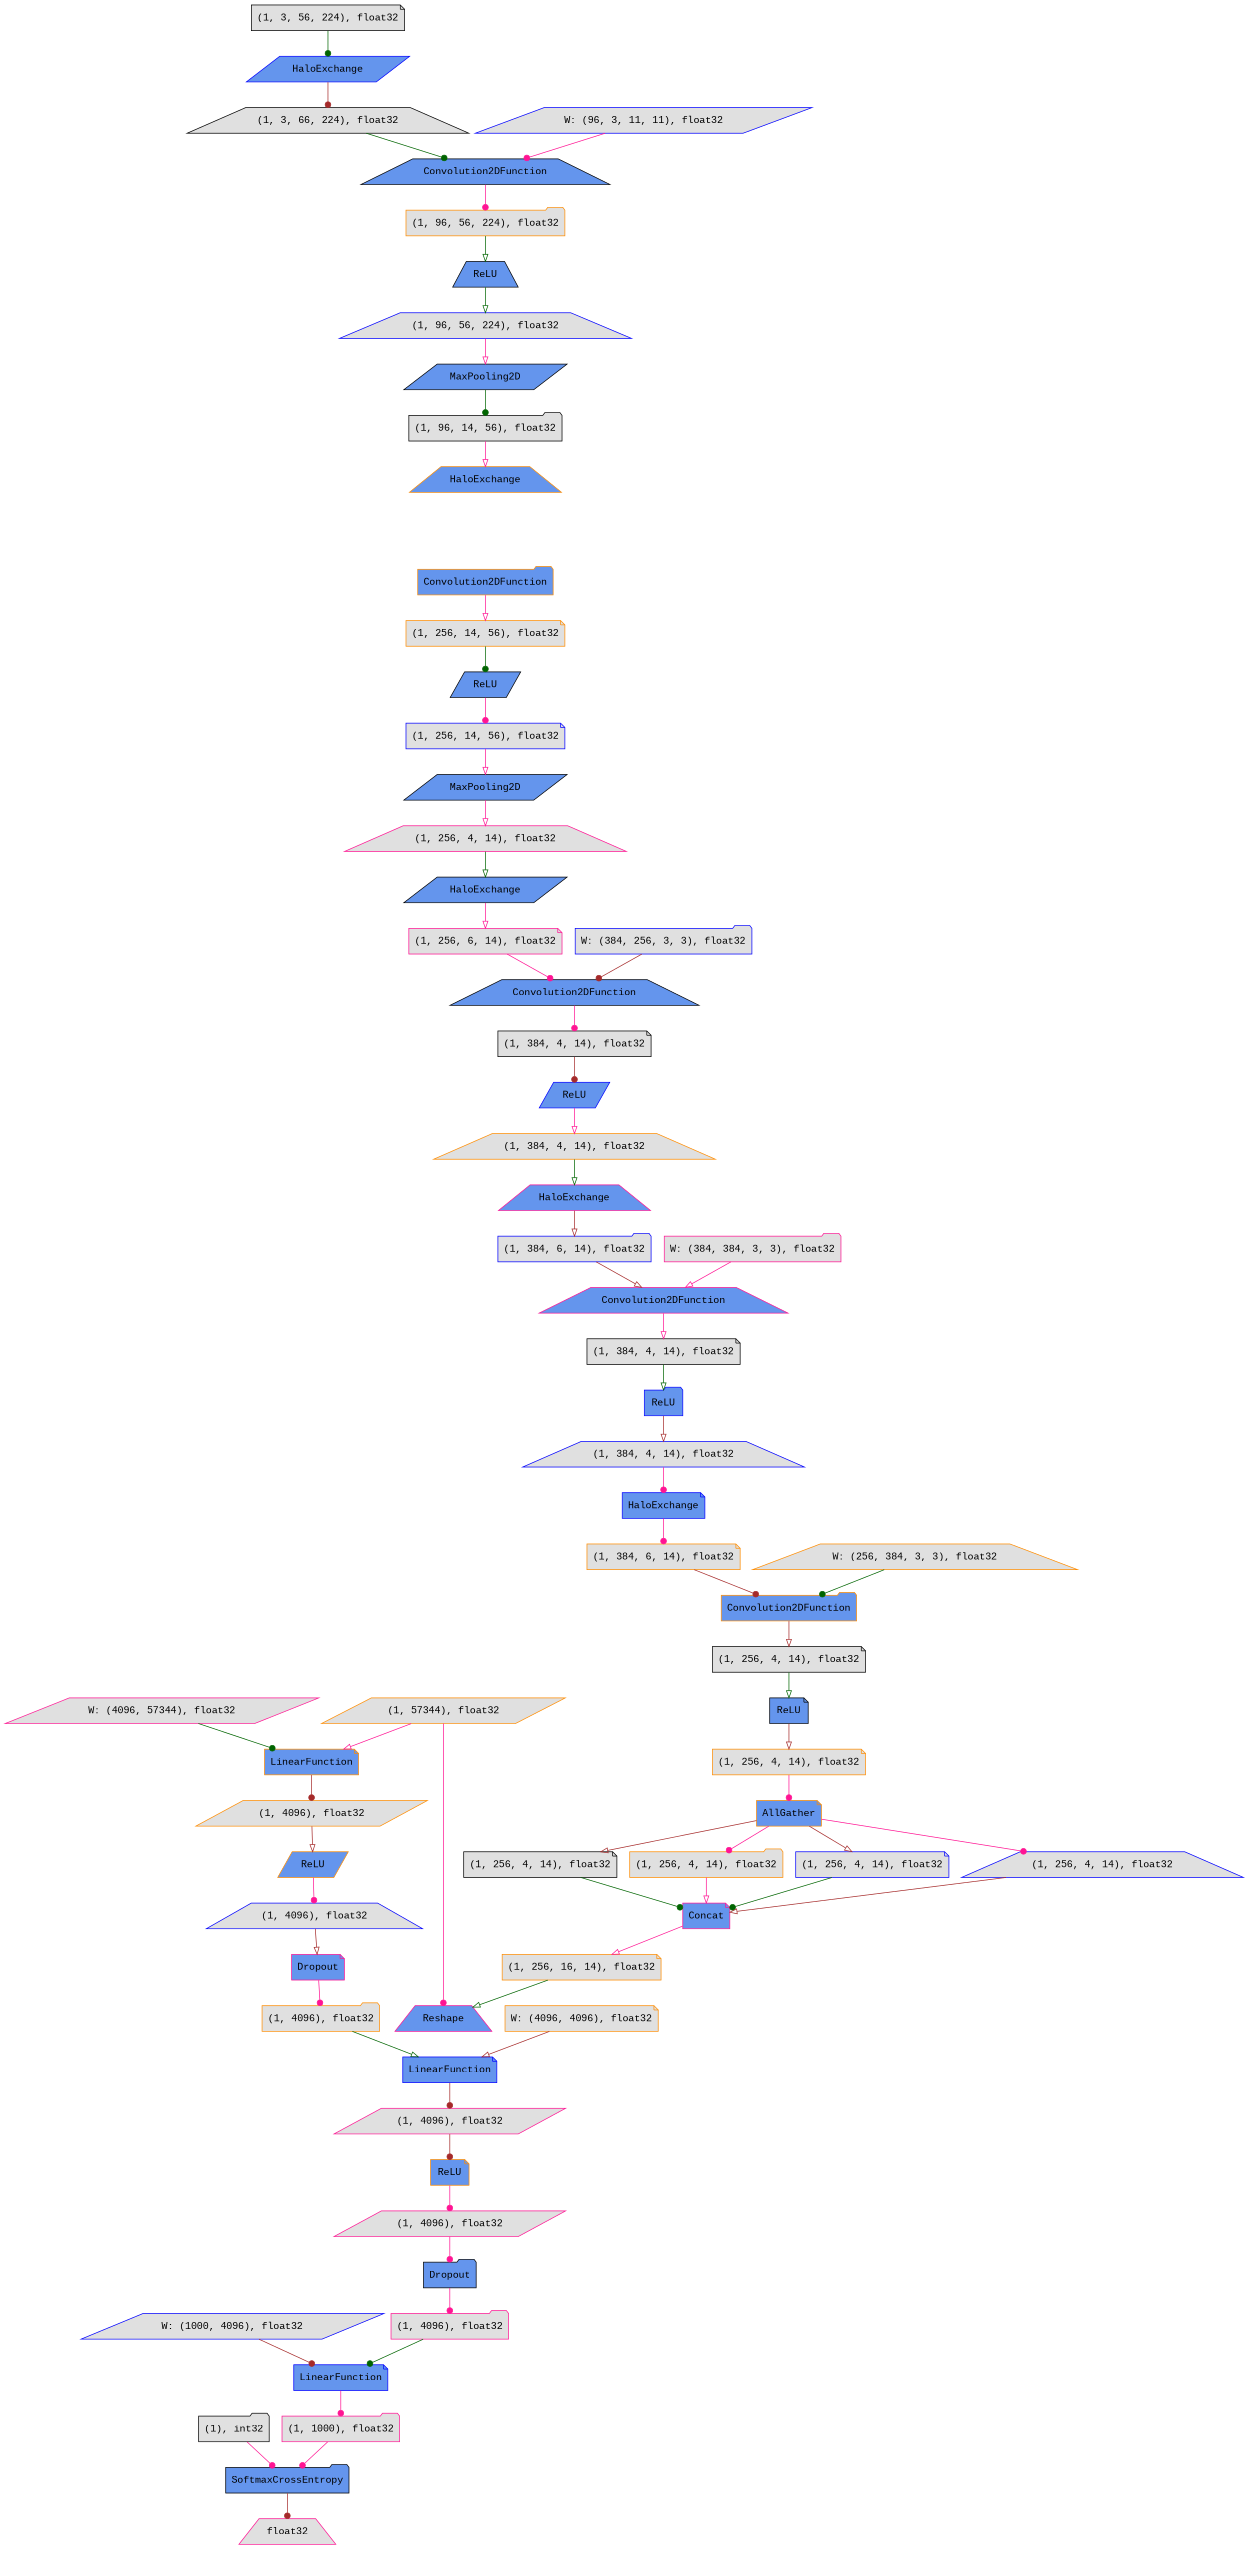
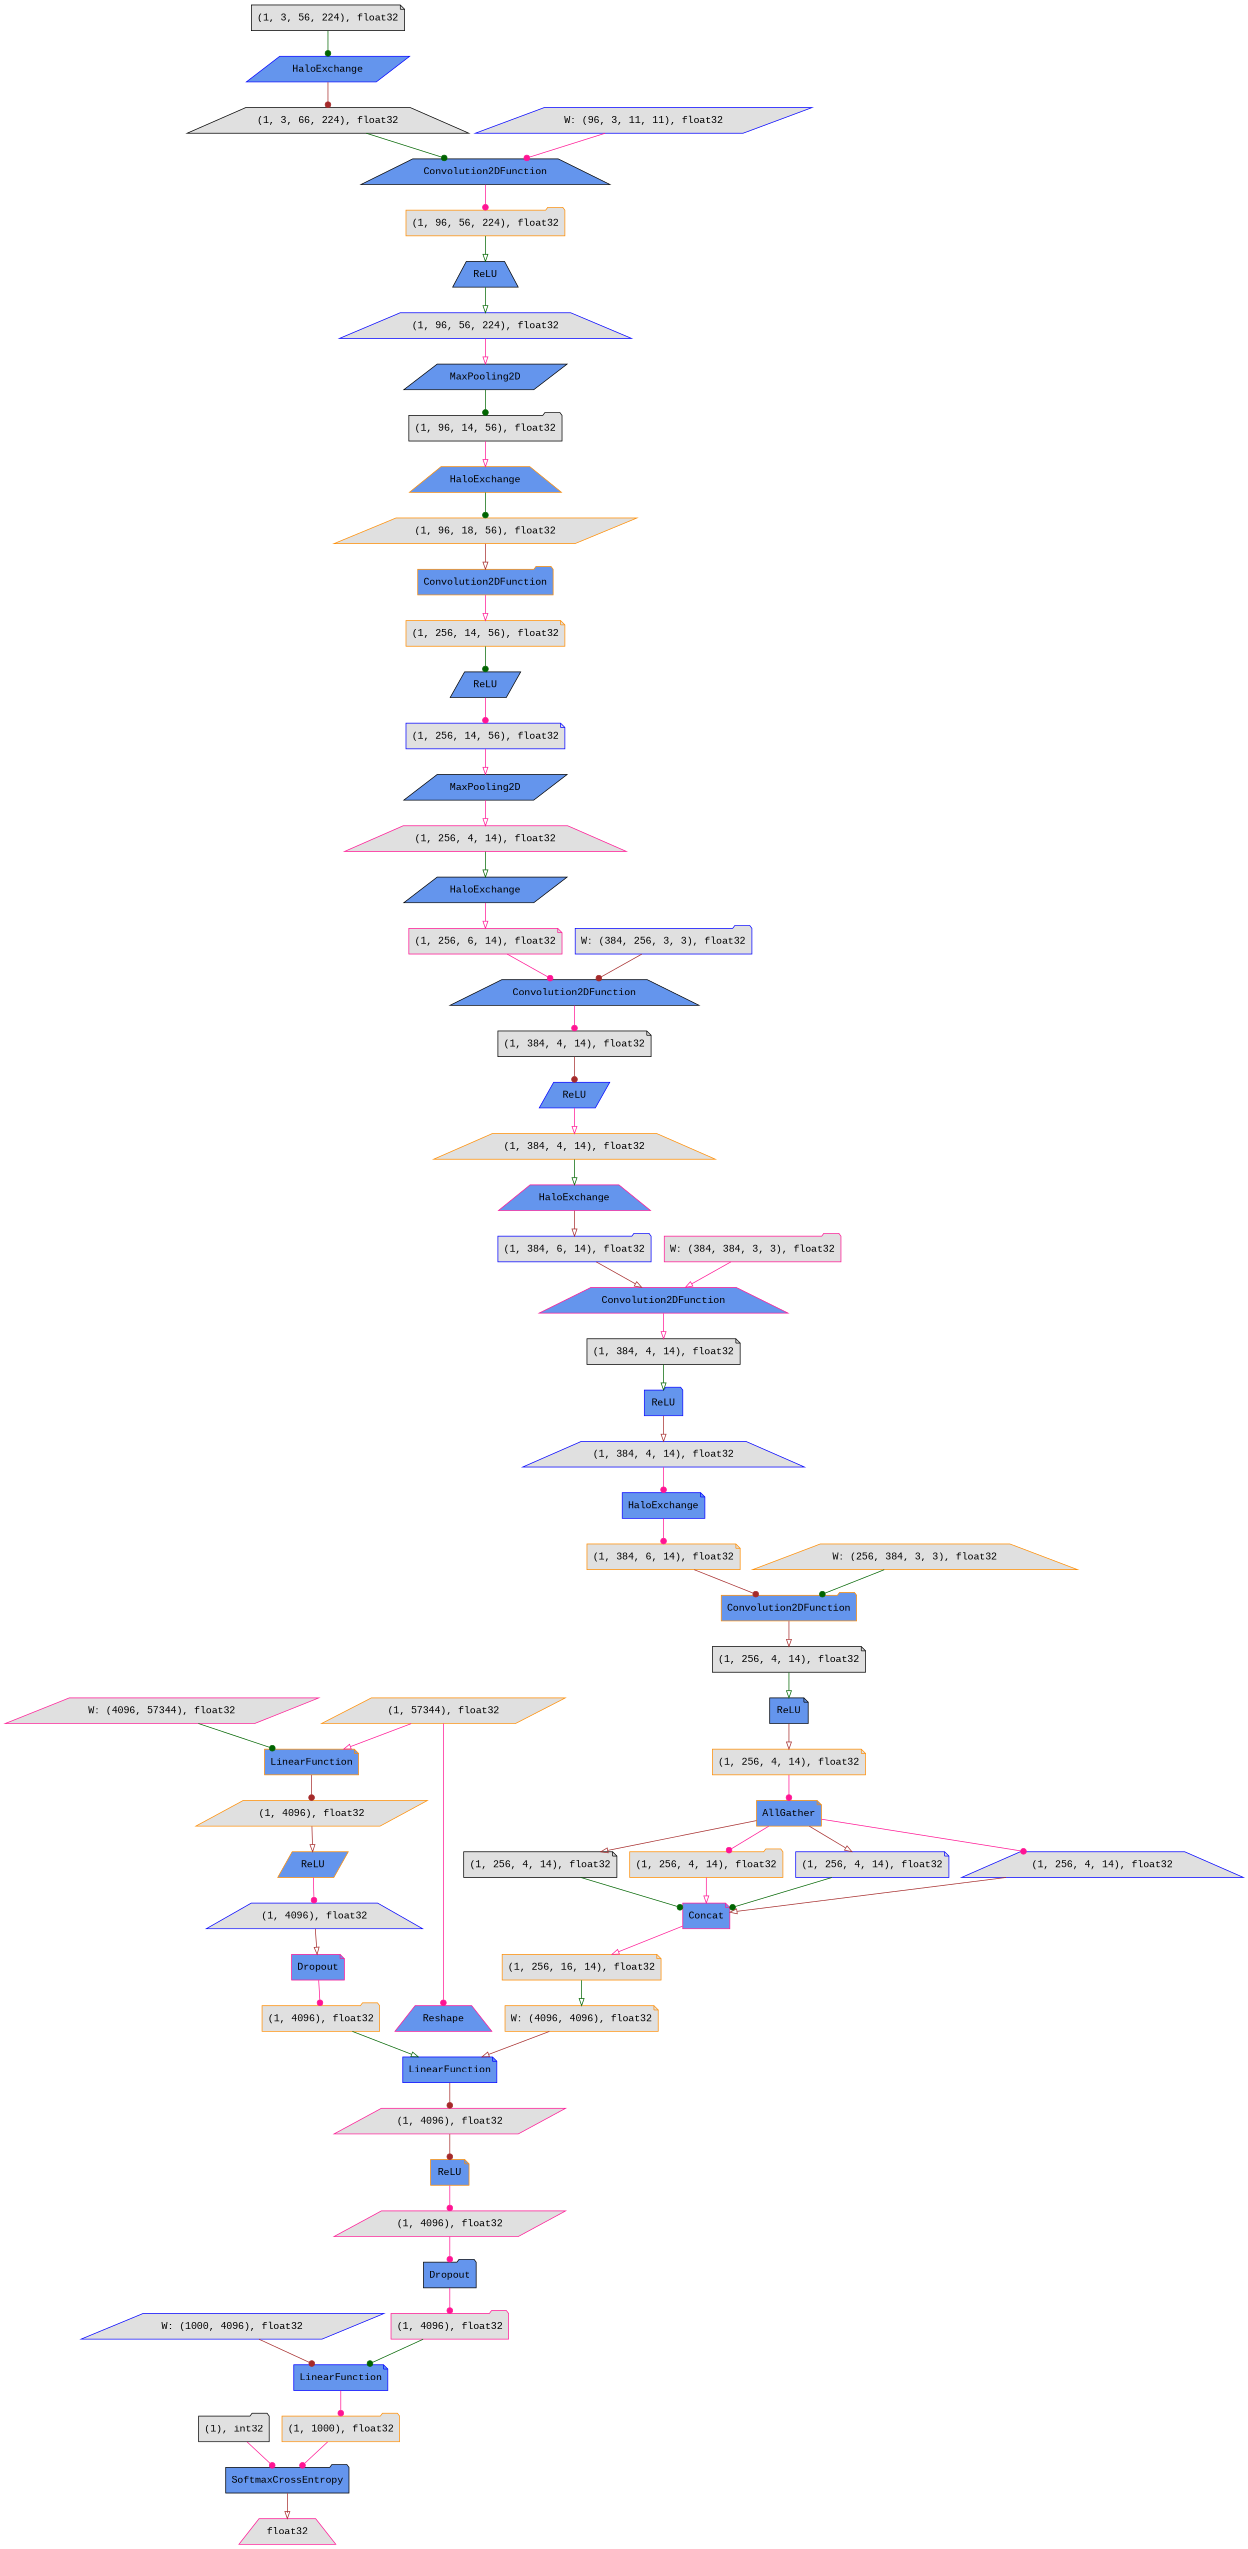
node "(1, 96, 18, 56), float32": added
edge "(1, 256, 16, 14), float32" -> "Reshape": now "(1, 256, 16, 14), float32" -> "W: (4096, 4096), float32"
node "(1, 1000), float32": color deeppink -> darkorange
edge "SoftmaxCrossEntropy" -> "float32": arrowhead dot -> onormal
